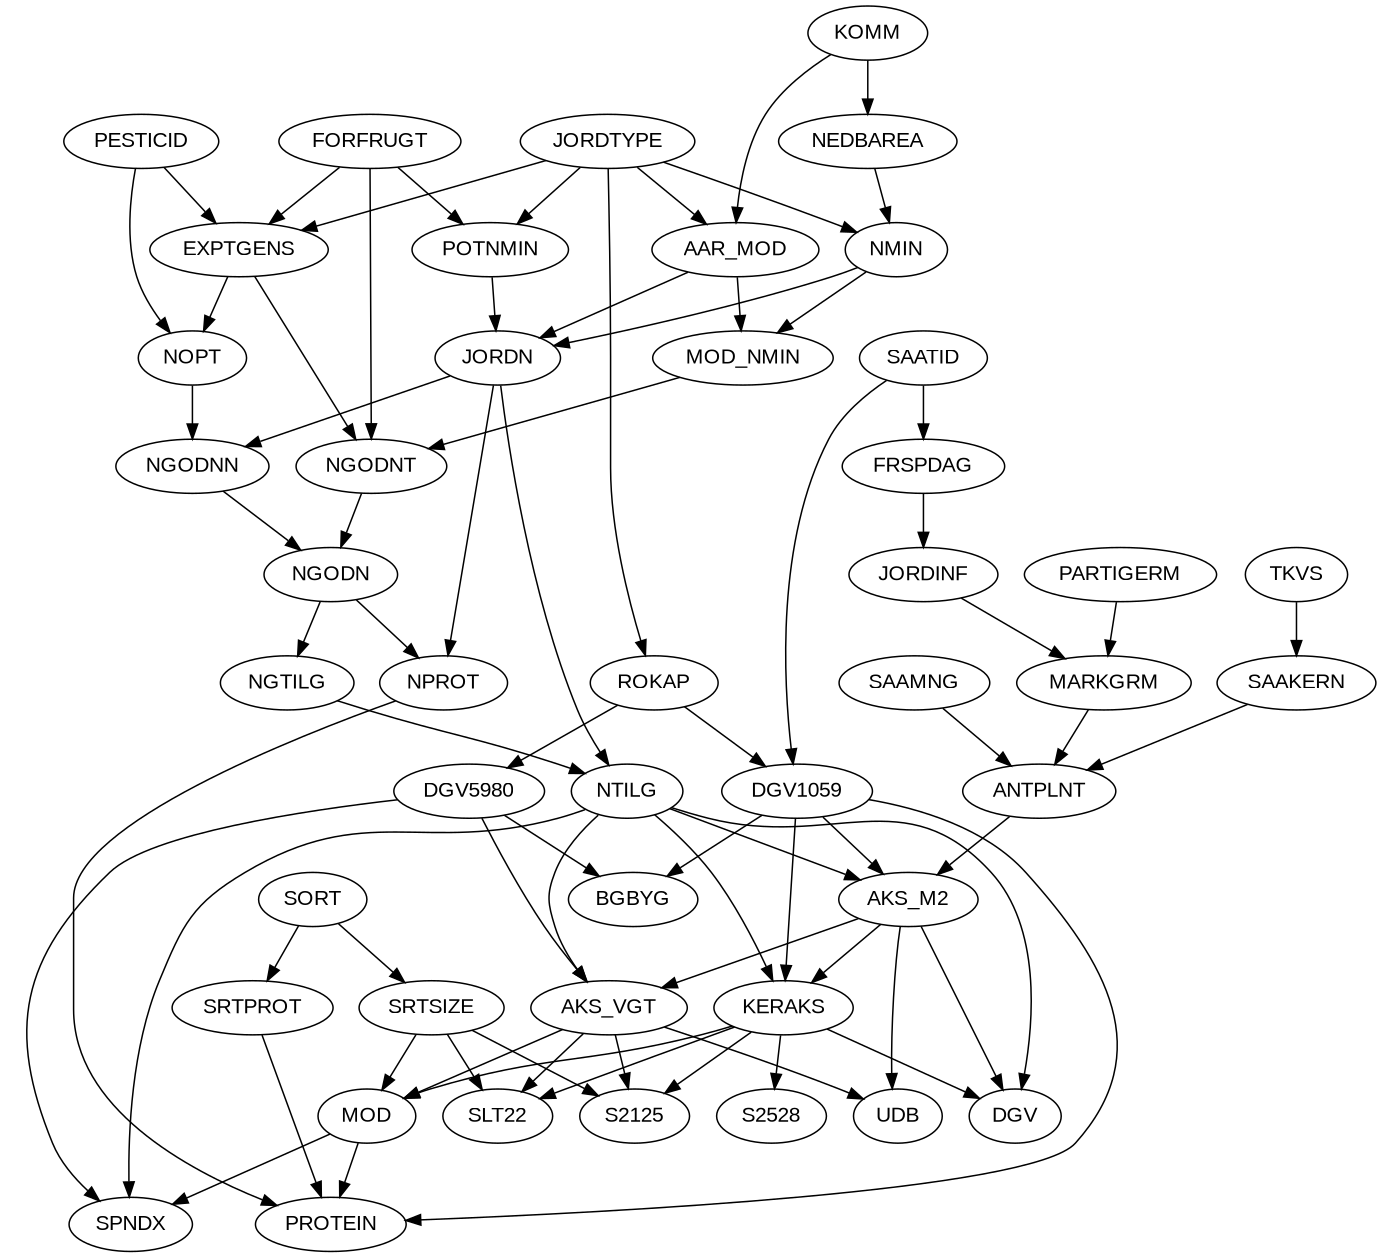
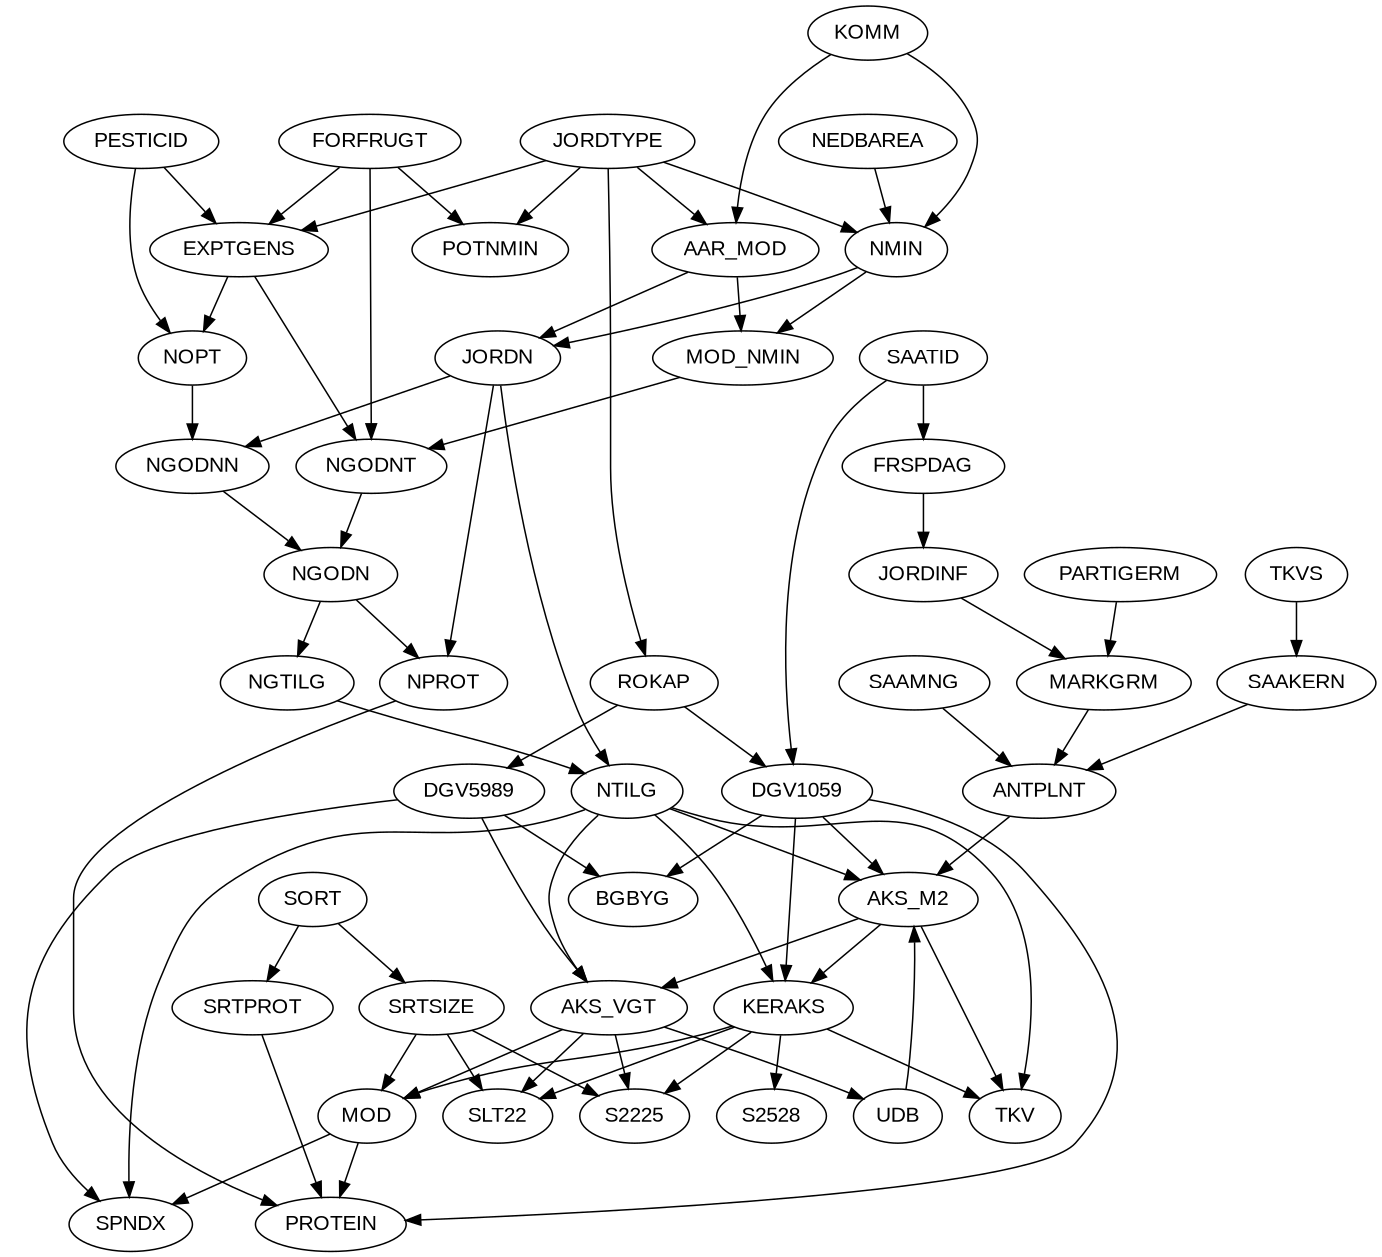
edge "KOMM" -> "NEDBAREA": now "KOMM" -> "NMIN"
edge "POTNMIN" -> "JORDN": removed
node "DGV5980": label "DGV5980" -> "DGV5989"
edge "AKS_M2" -> "UDB": reversed
node "S2125": label "S2125" -> "S2225"
node "DGV": label "DGV" -> "TKV"
